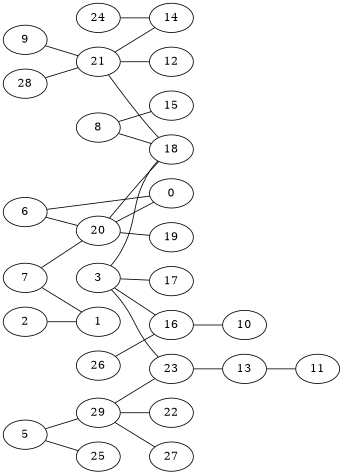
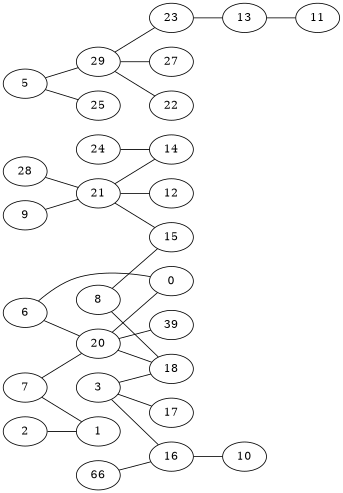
edge "21" -- "18": now "21" -- "15"
node "19": label "19" -> "39"
edge "3" -- "23": removed
node "26": label "26" -> "66"
